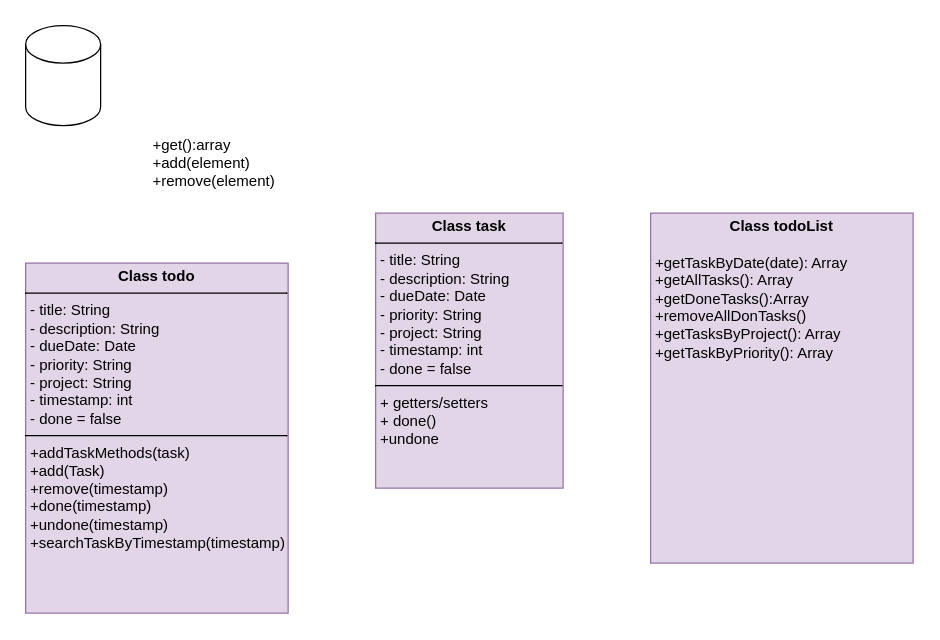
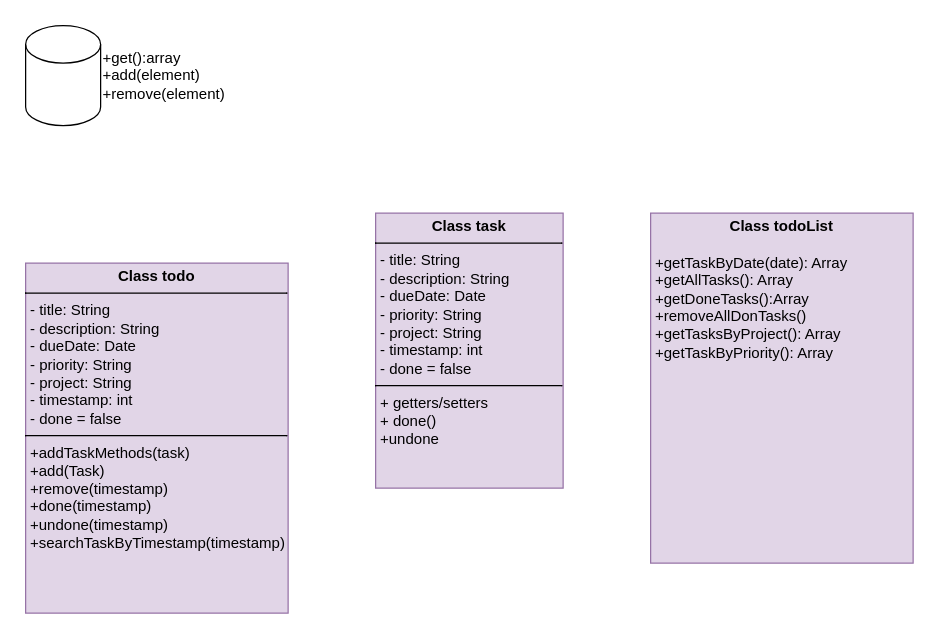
node "+get():array +add(element) +remove(element)": moved (213, 163) -> (163, 76)
